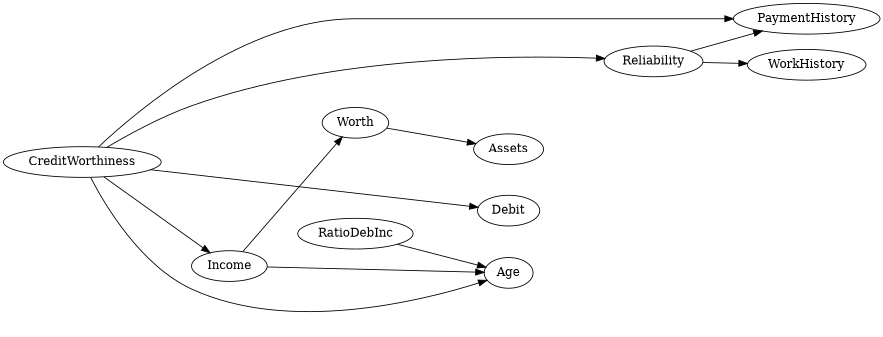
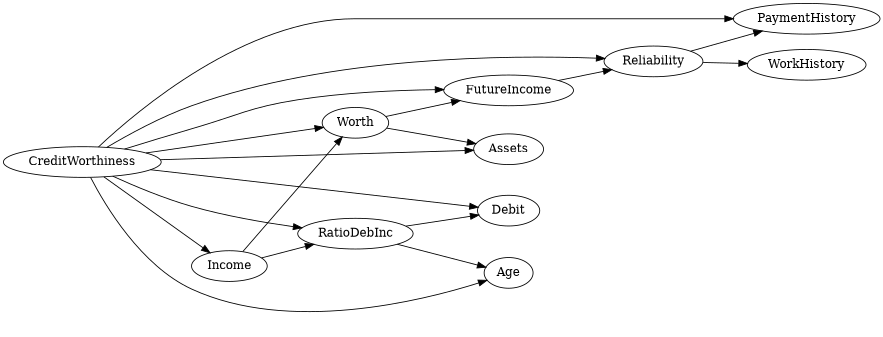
node "FutureIncome": added
edge "CreditWorthiness" -> "Worth": added
edge "CreditWorthiness" -> "Assets": added
edge "CreditWorthiness" -> "RatioDebInc": added
edge "RatioDebInc" -> "Debit": added
edge "Income" -> "Age": now "Income" -> "RatioDebInc"
